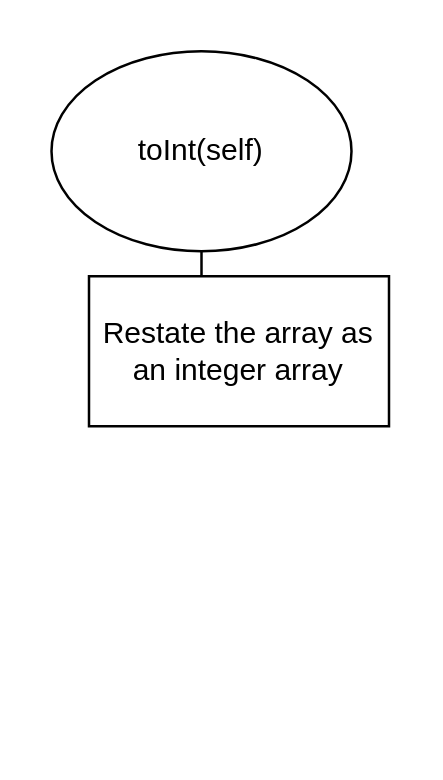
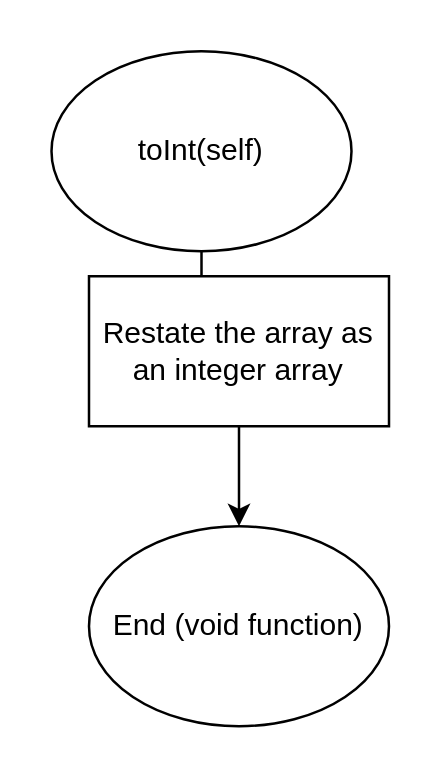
edge "Restate the array as an integer array" -> "End (void function)": added
node "End (void function)": added
